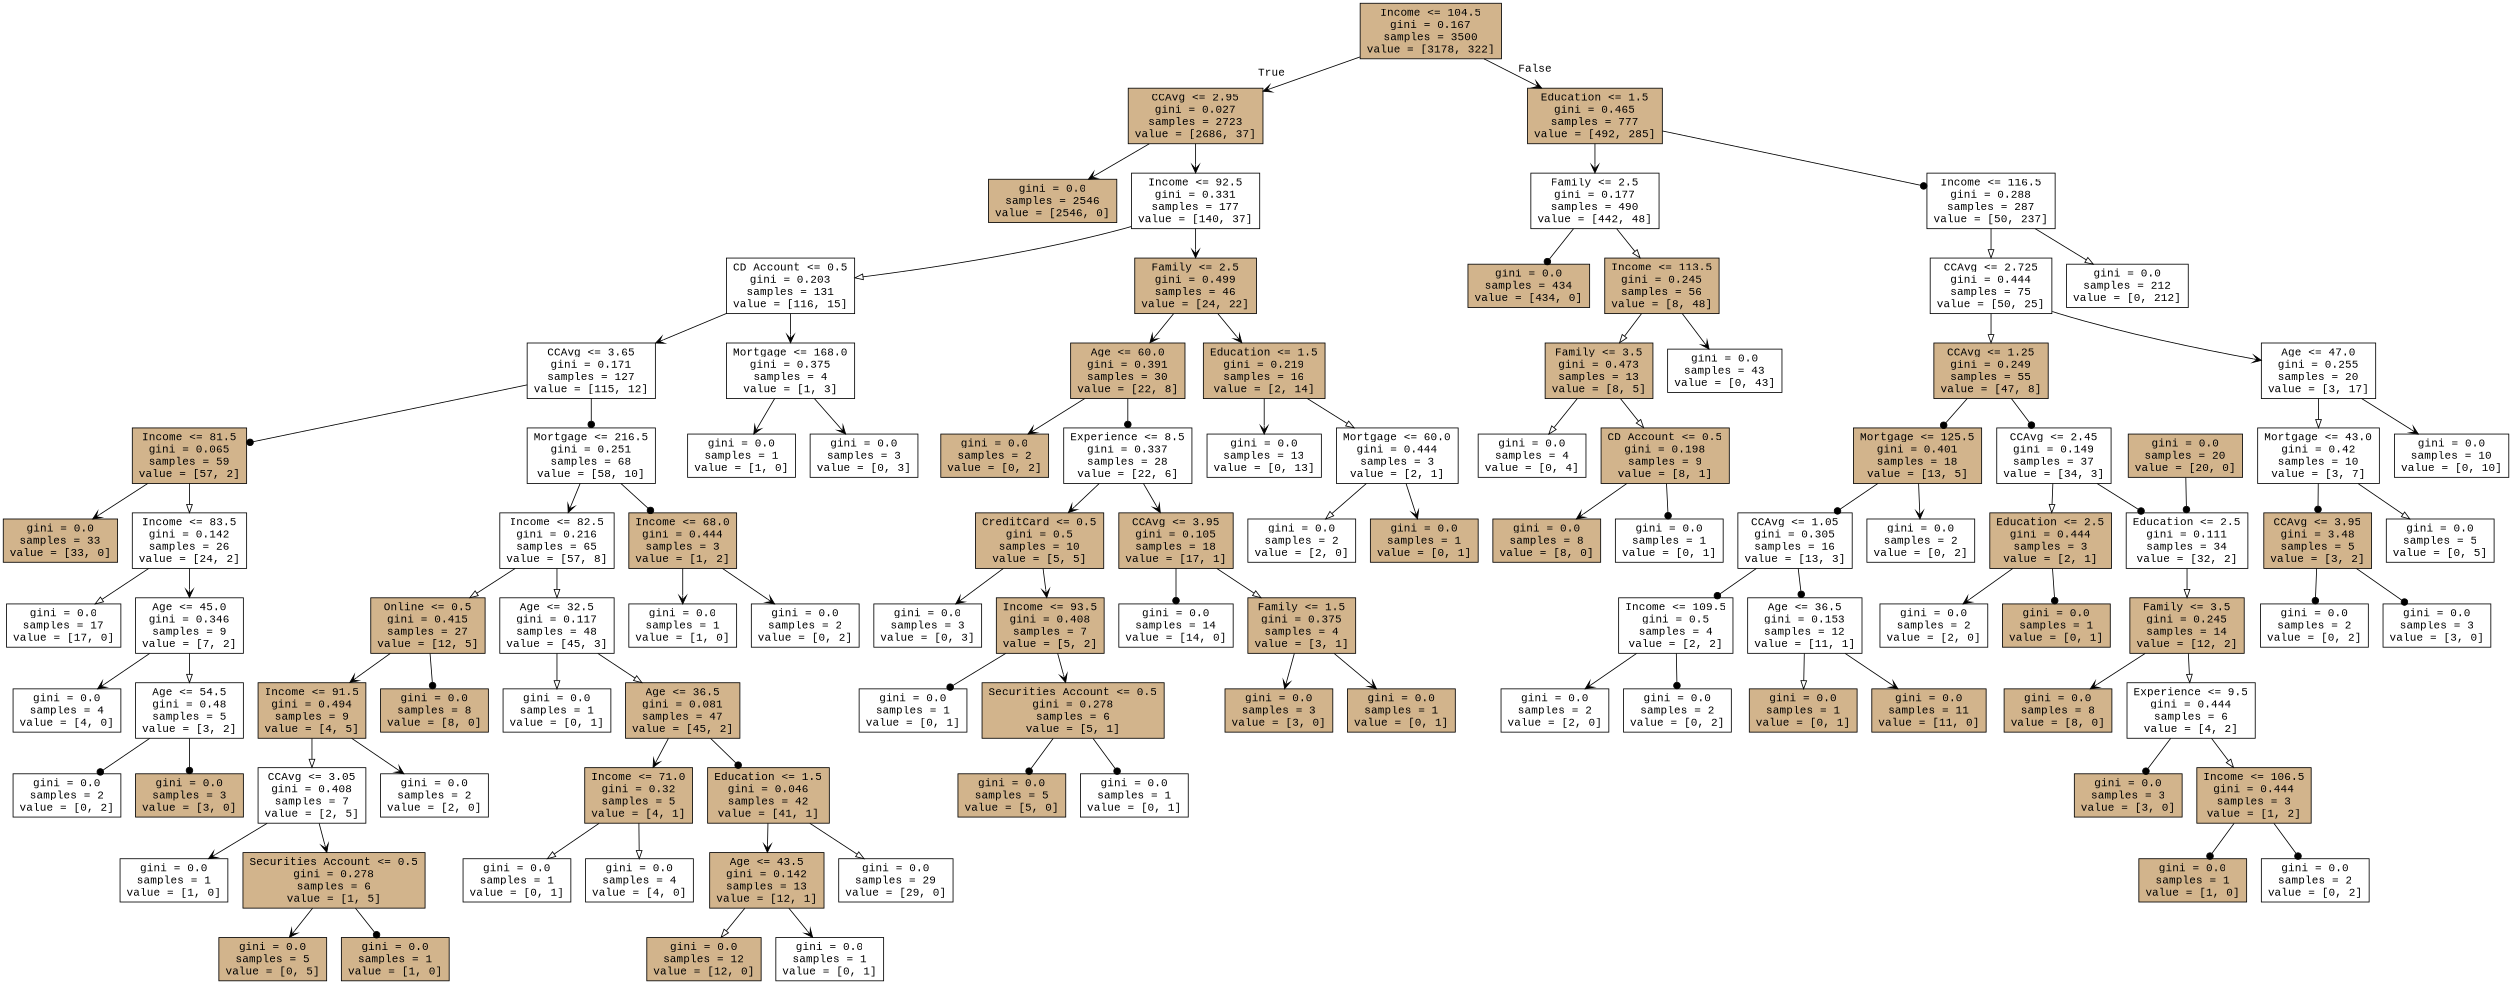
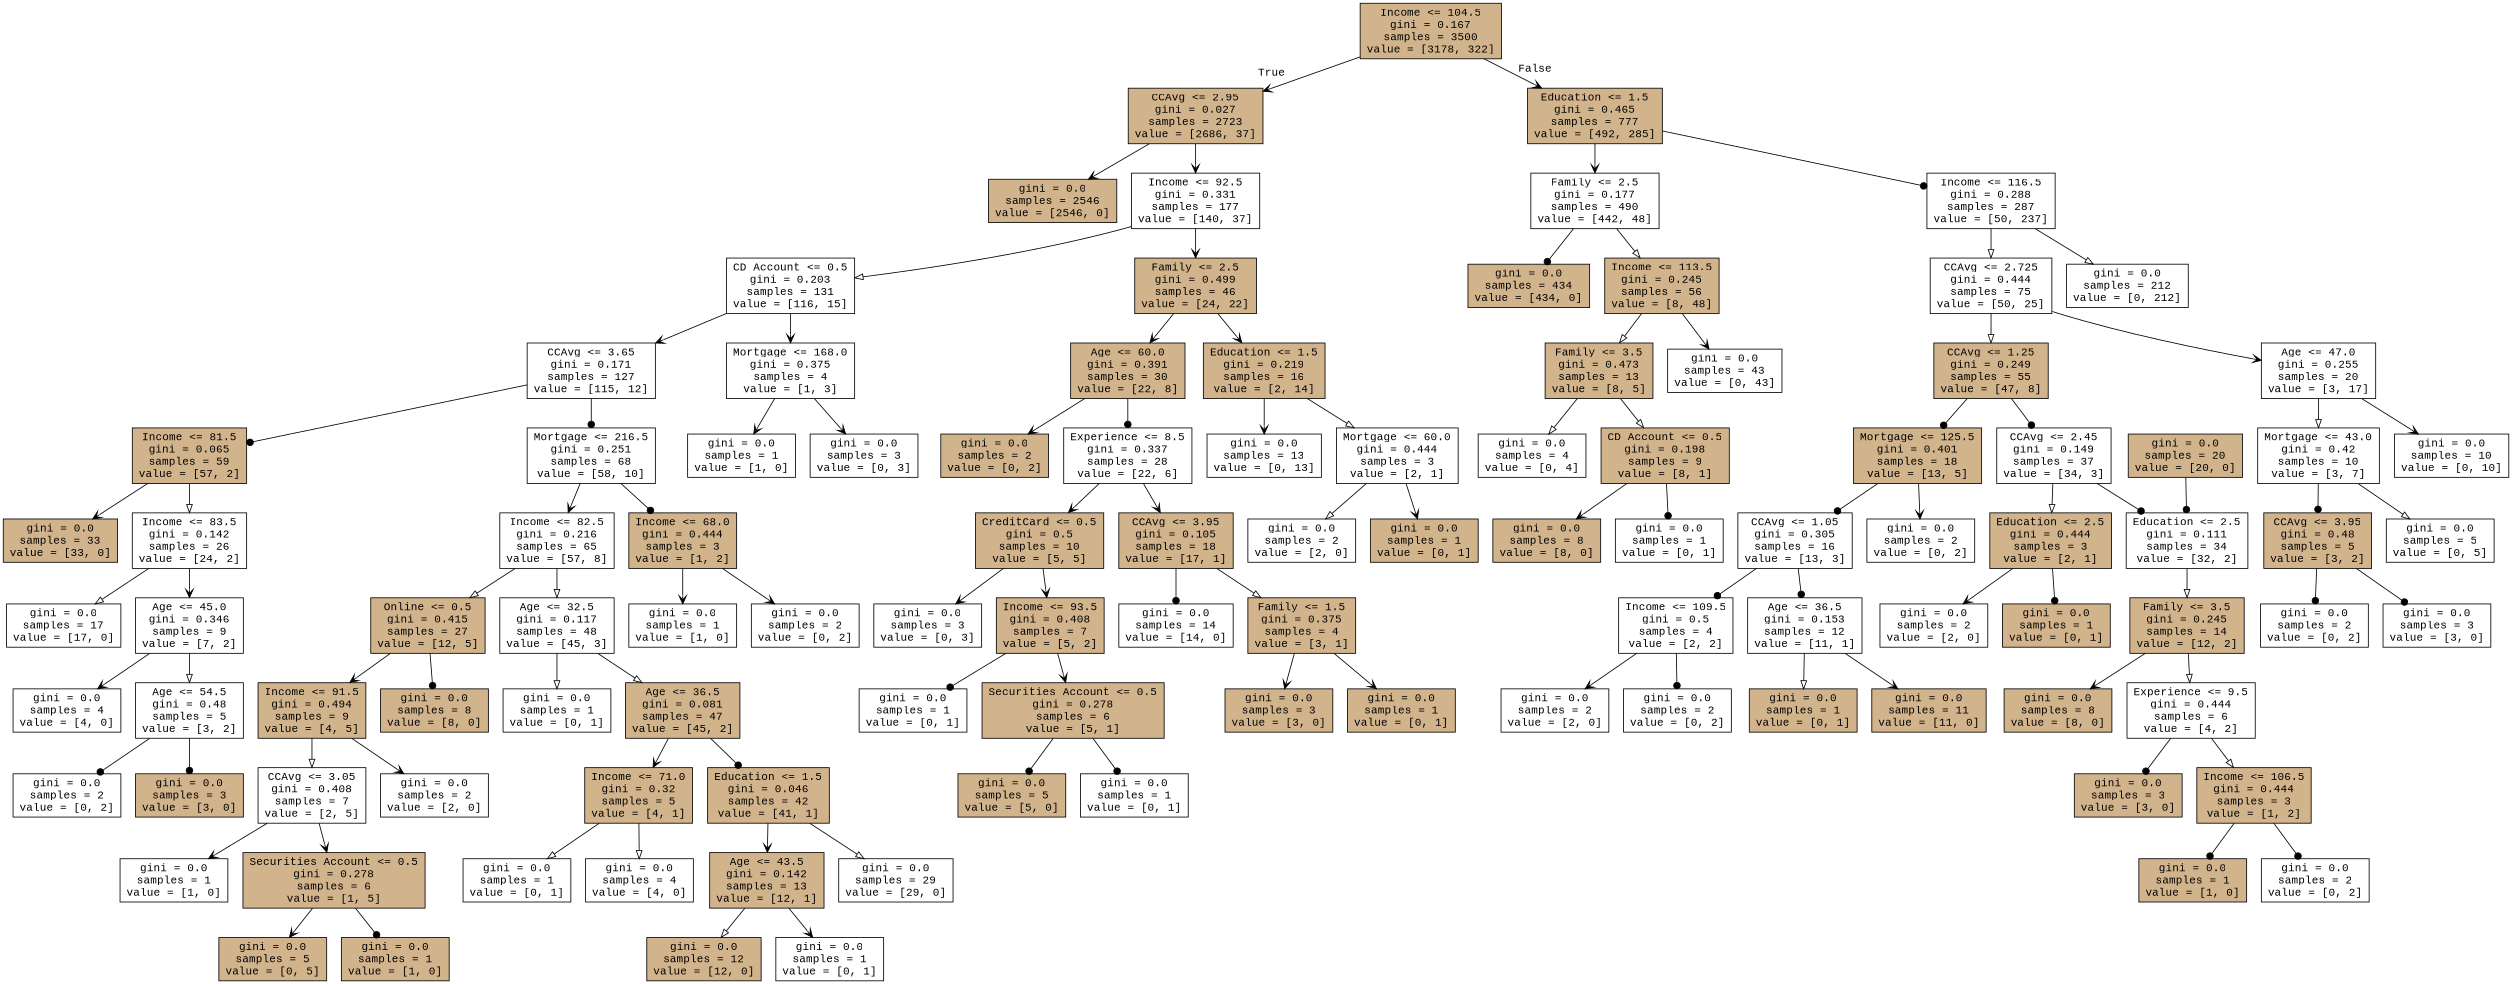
node "CCAvg <= 3.95 gini = 3.48 samples = 5 value = [3, 2]": label "CCAvg <= 3.95 gini = 3.48 samples = 5 value = [3, 2]" -> "CCAvg <= 3.95 gini = 0.48 samples = 5 value = [3, 2]"
